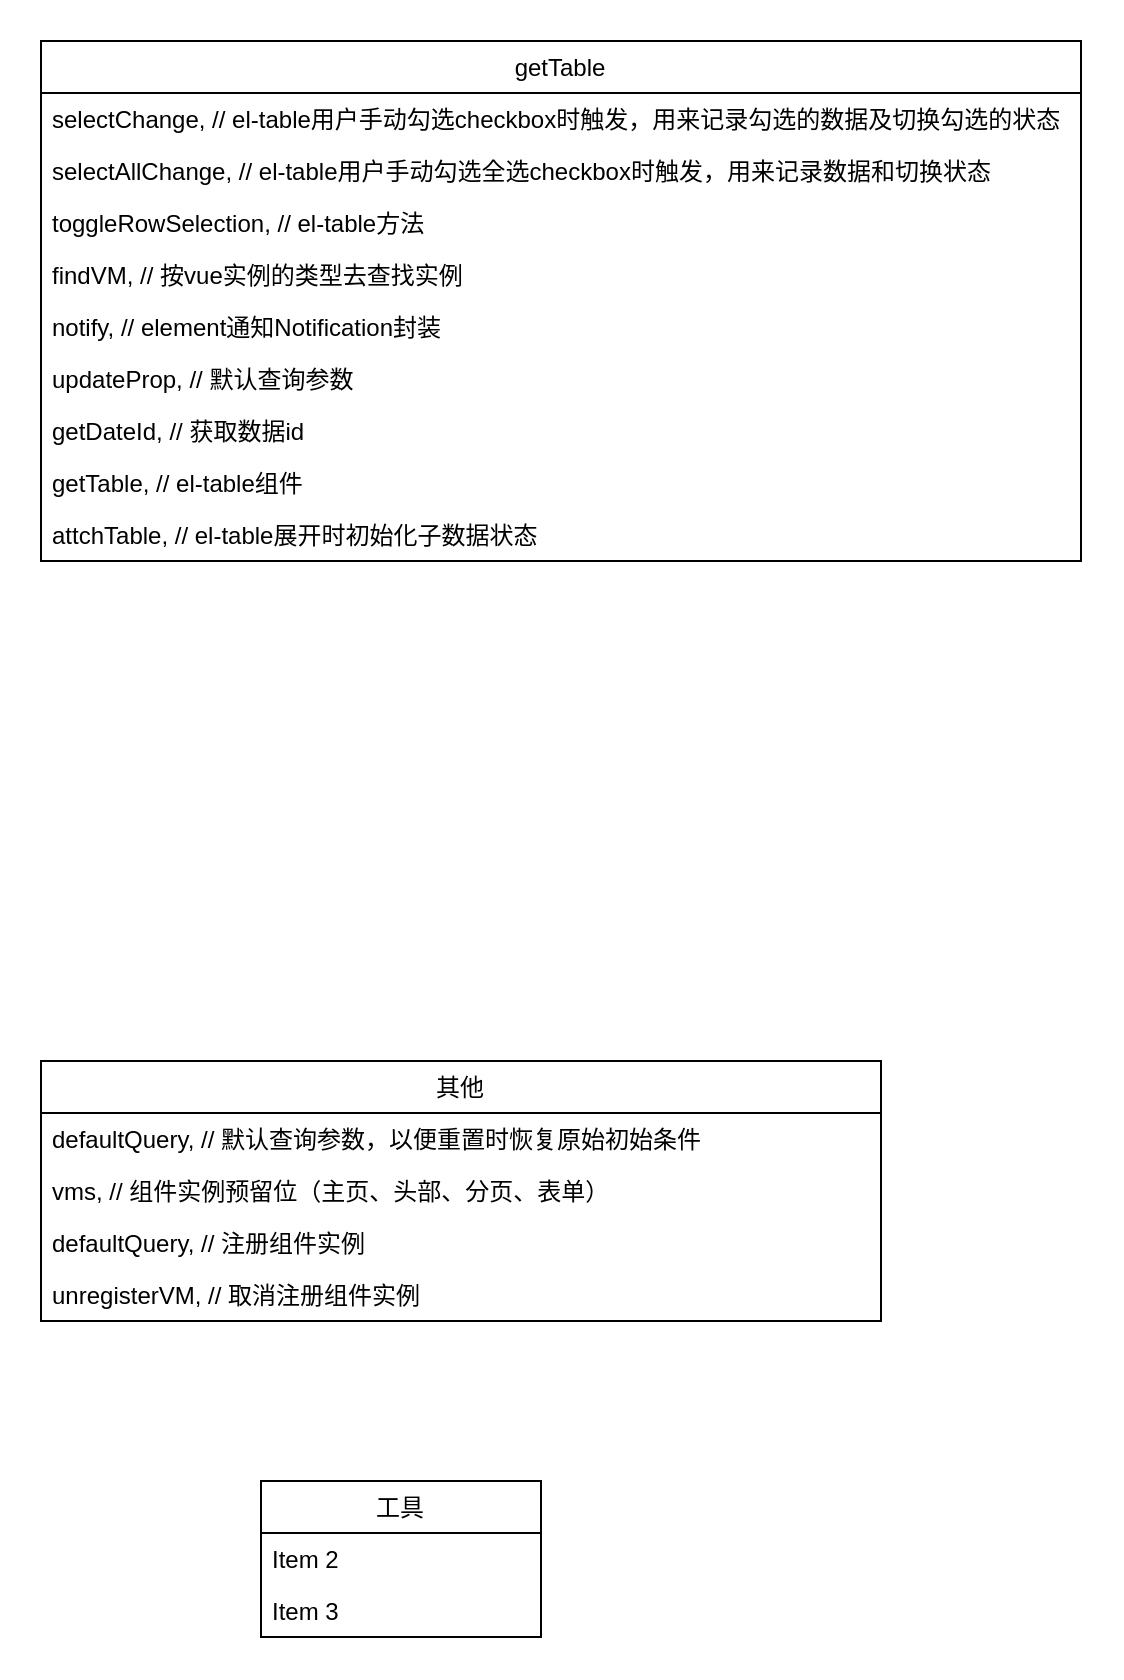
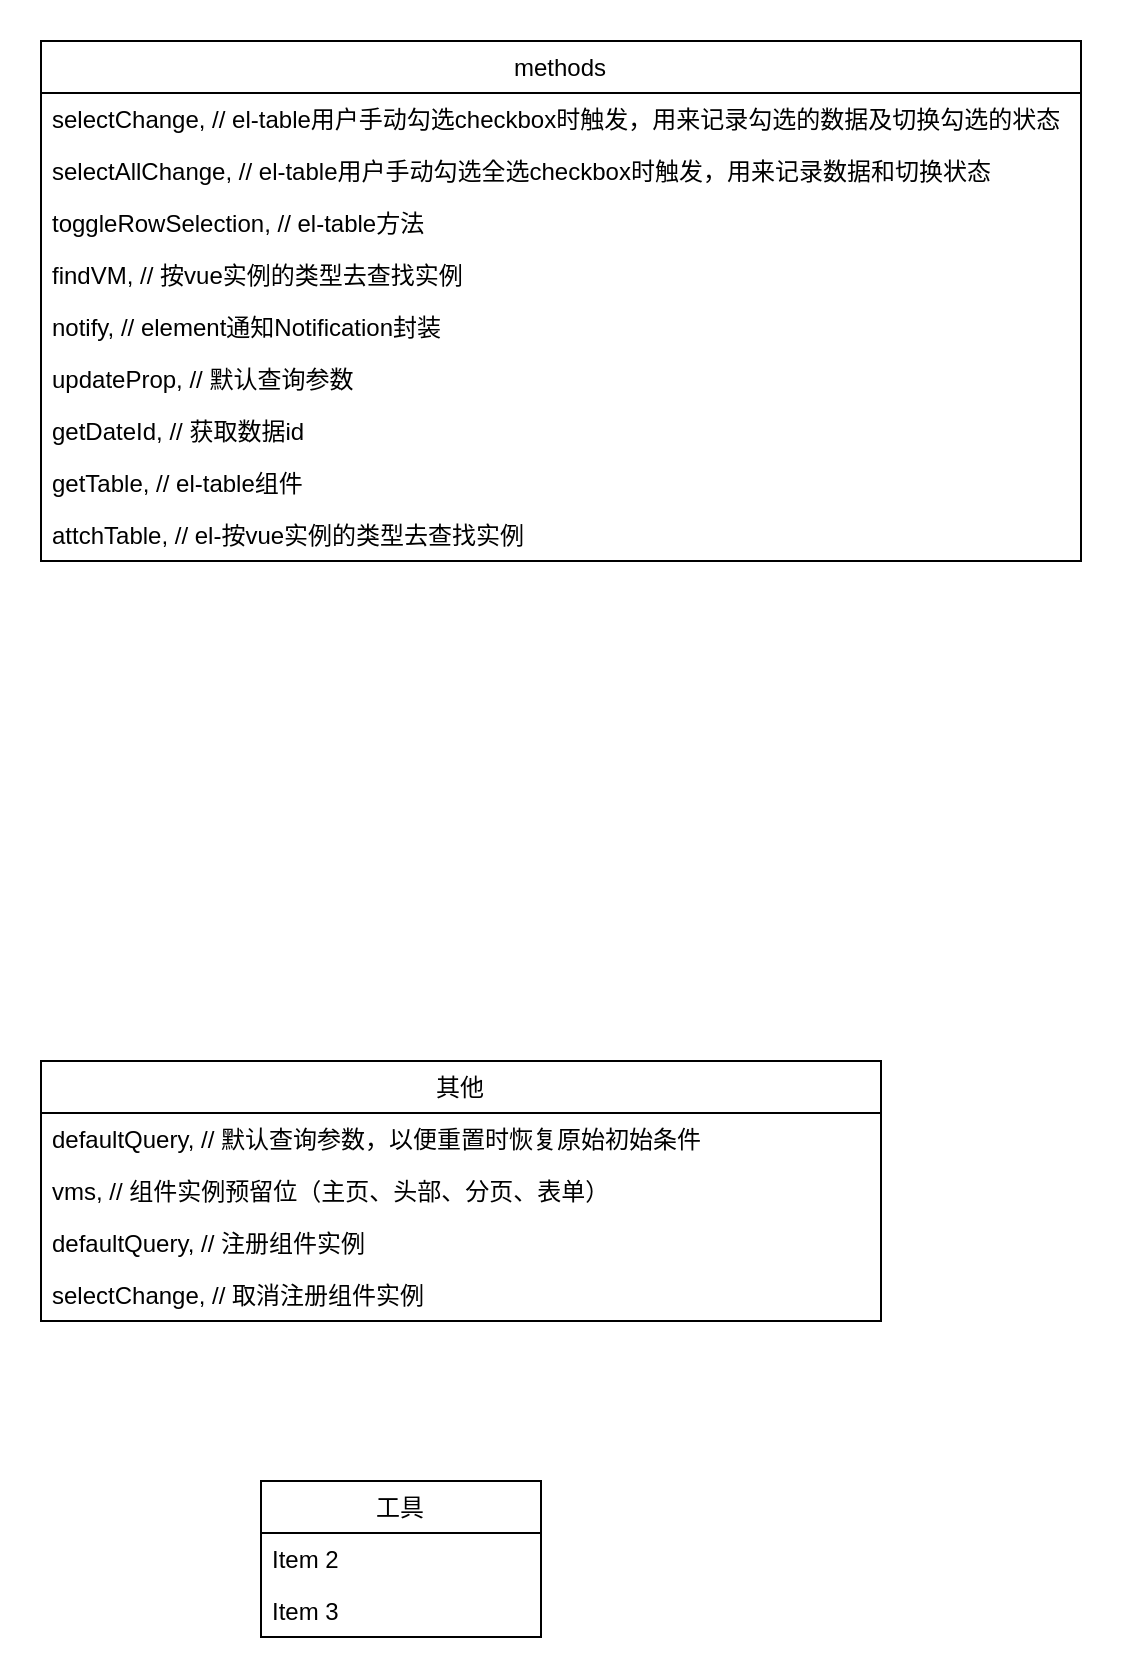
node "getTable": label "getTable" -> "methods"
node "attchTable, // el-table展开时初始化子数据状态": label "attchTable, // el-table展开时初始化子数据状态" -> "attchTable, // el-按vue实例的类型去查找实例"
node "unregisterVM, // 取消注册组件实例": label "unregisterVM, // 取消注册组件实例" -> "selectChange, // 取消注册组件实例"
